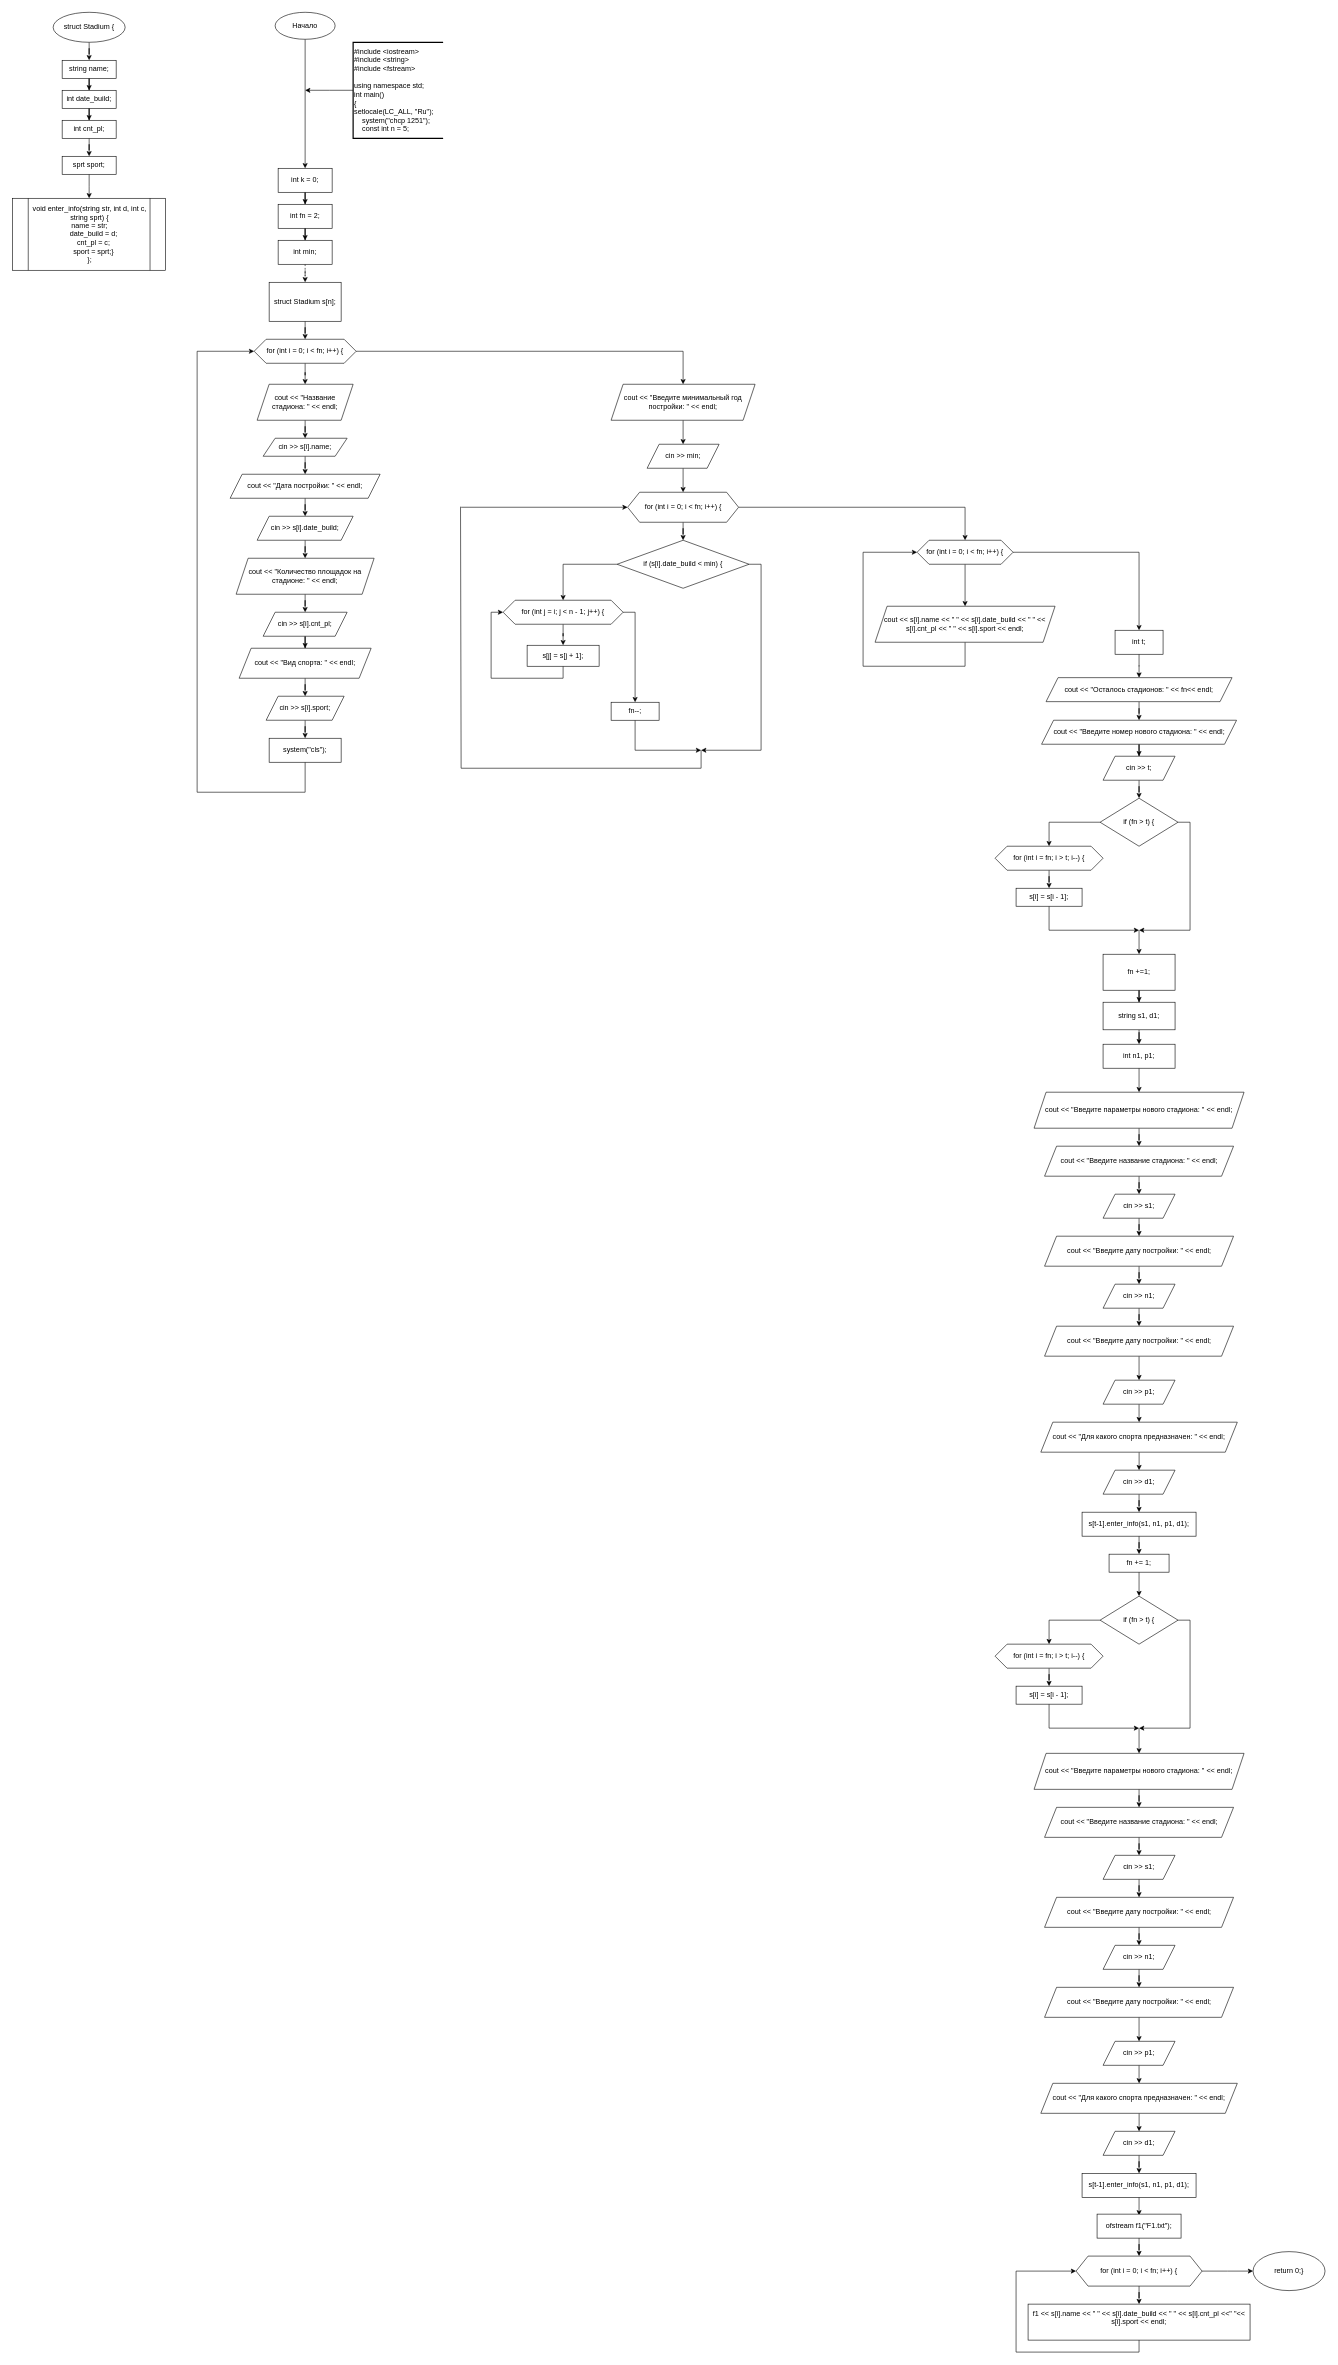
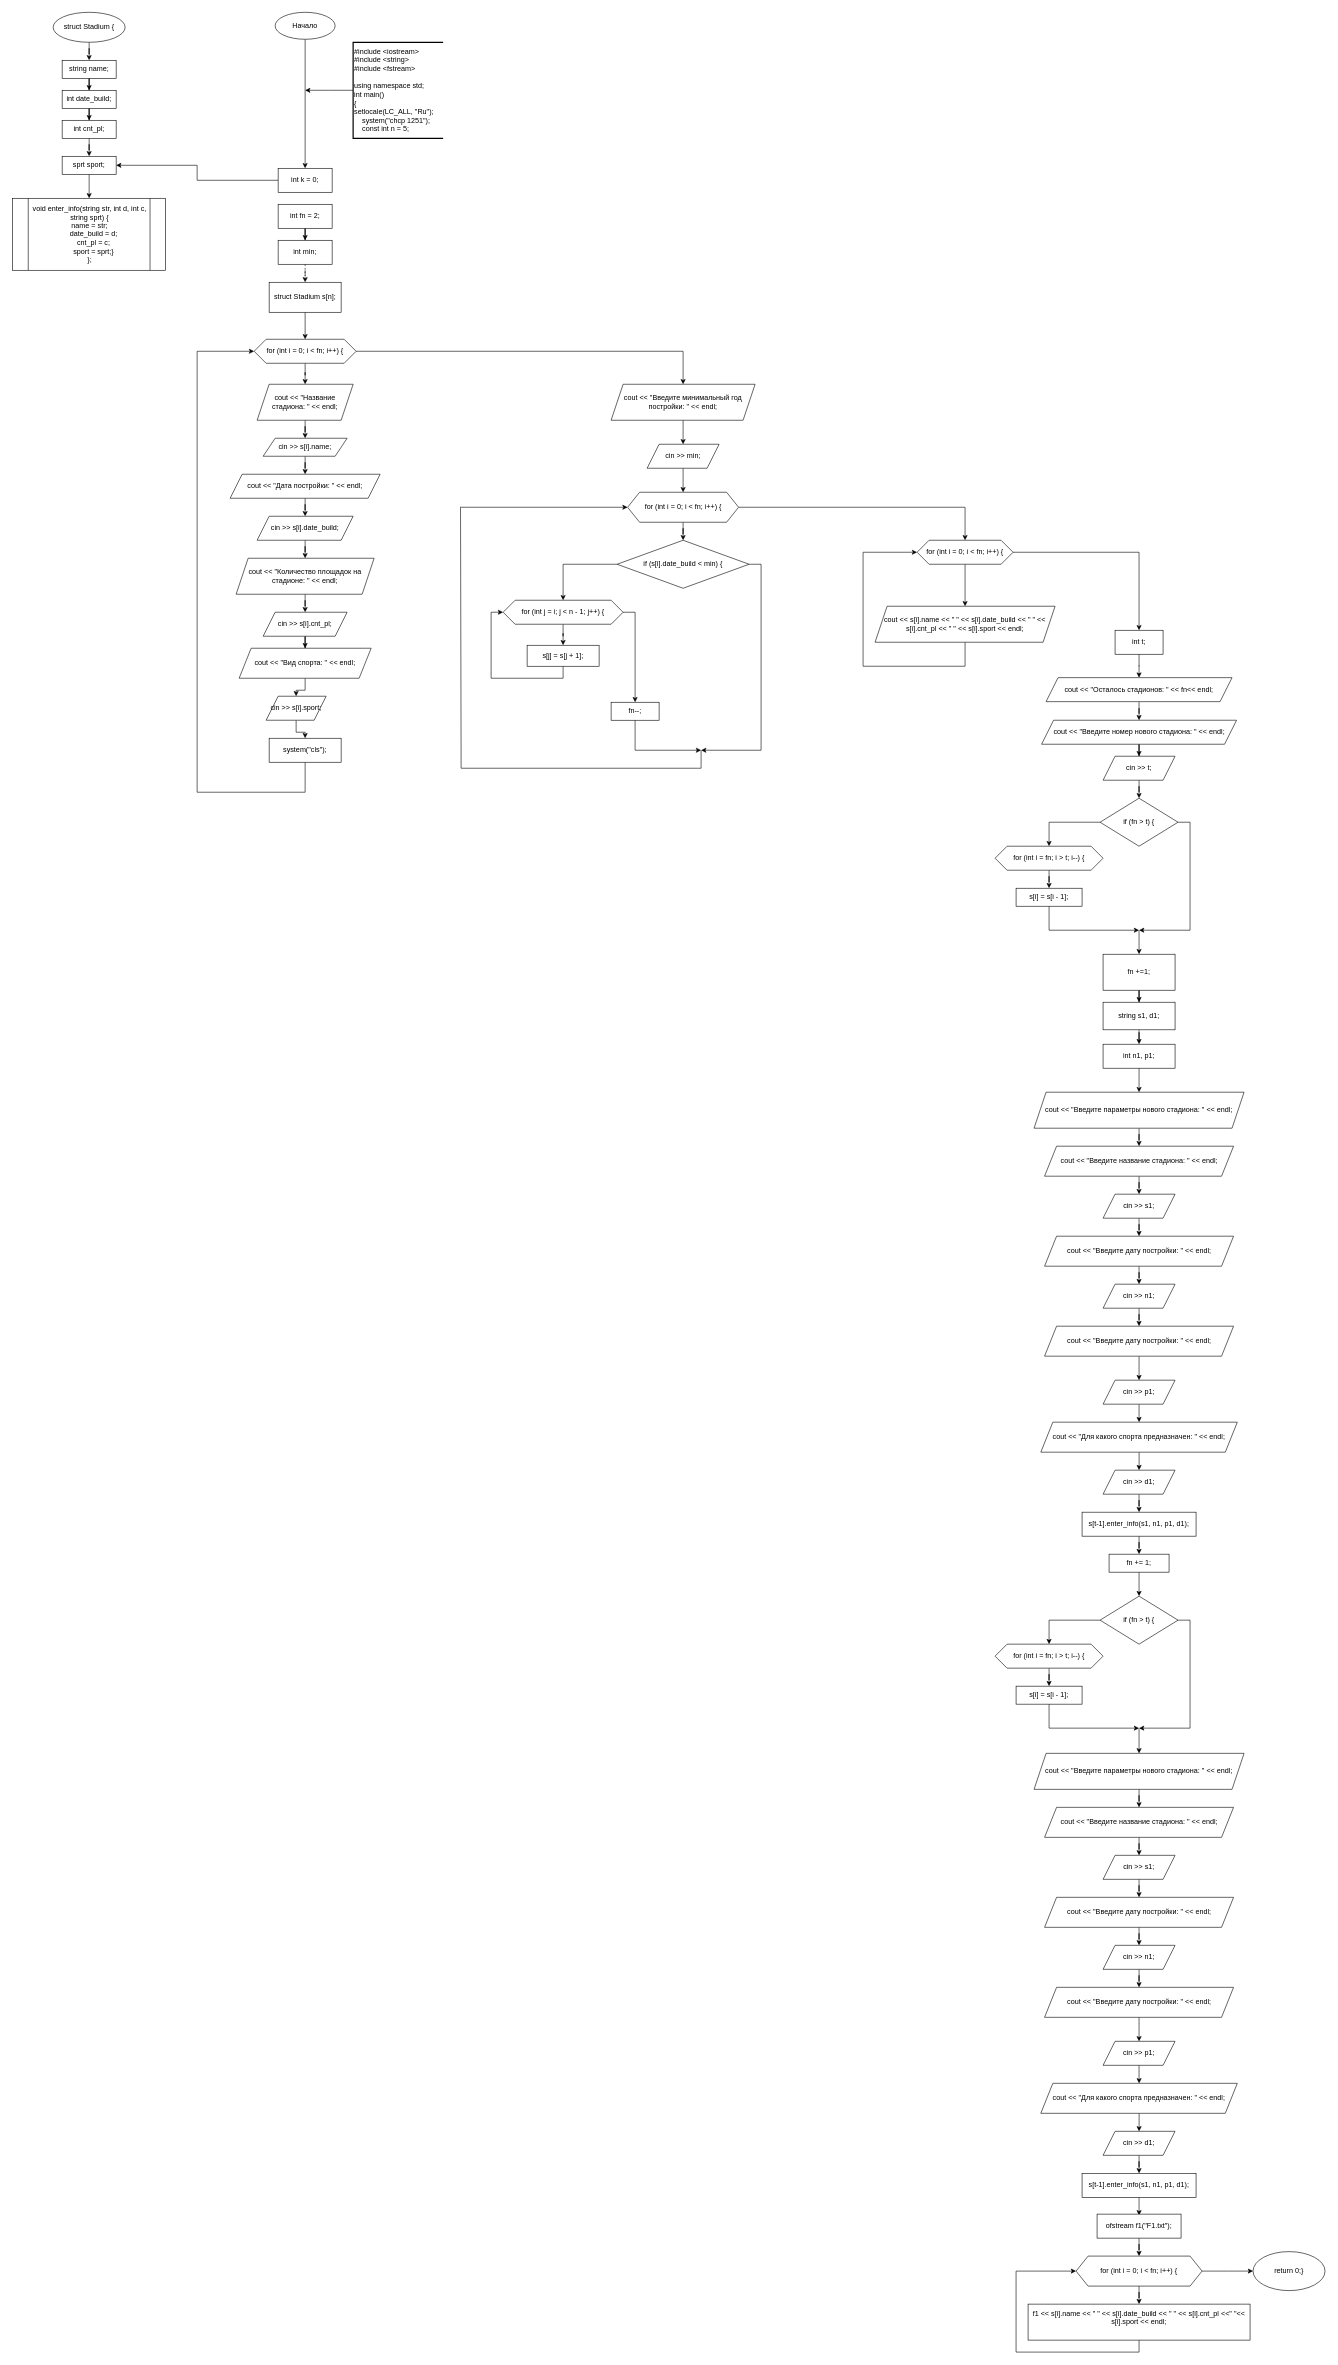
edge "int k = 0;" -> "int fn = 2;": now "int k = 0;" -> "sprt sport;"
node "struct Stadium s[n];": size 72x39 -> 72x30
node "cin >> s[i].sport;": size 78x24 -> 60x24
